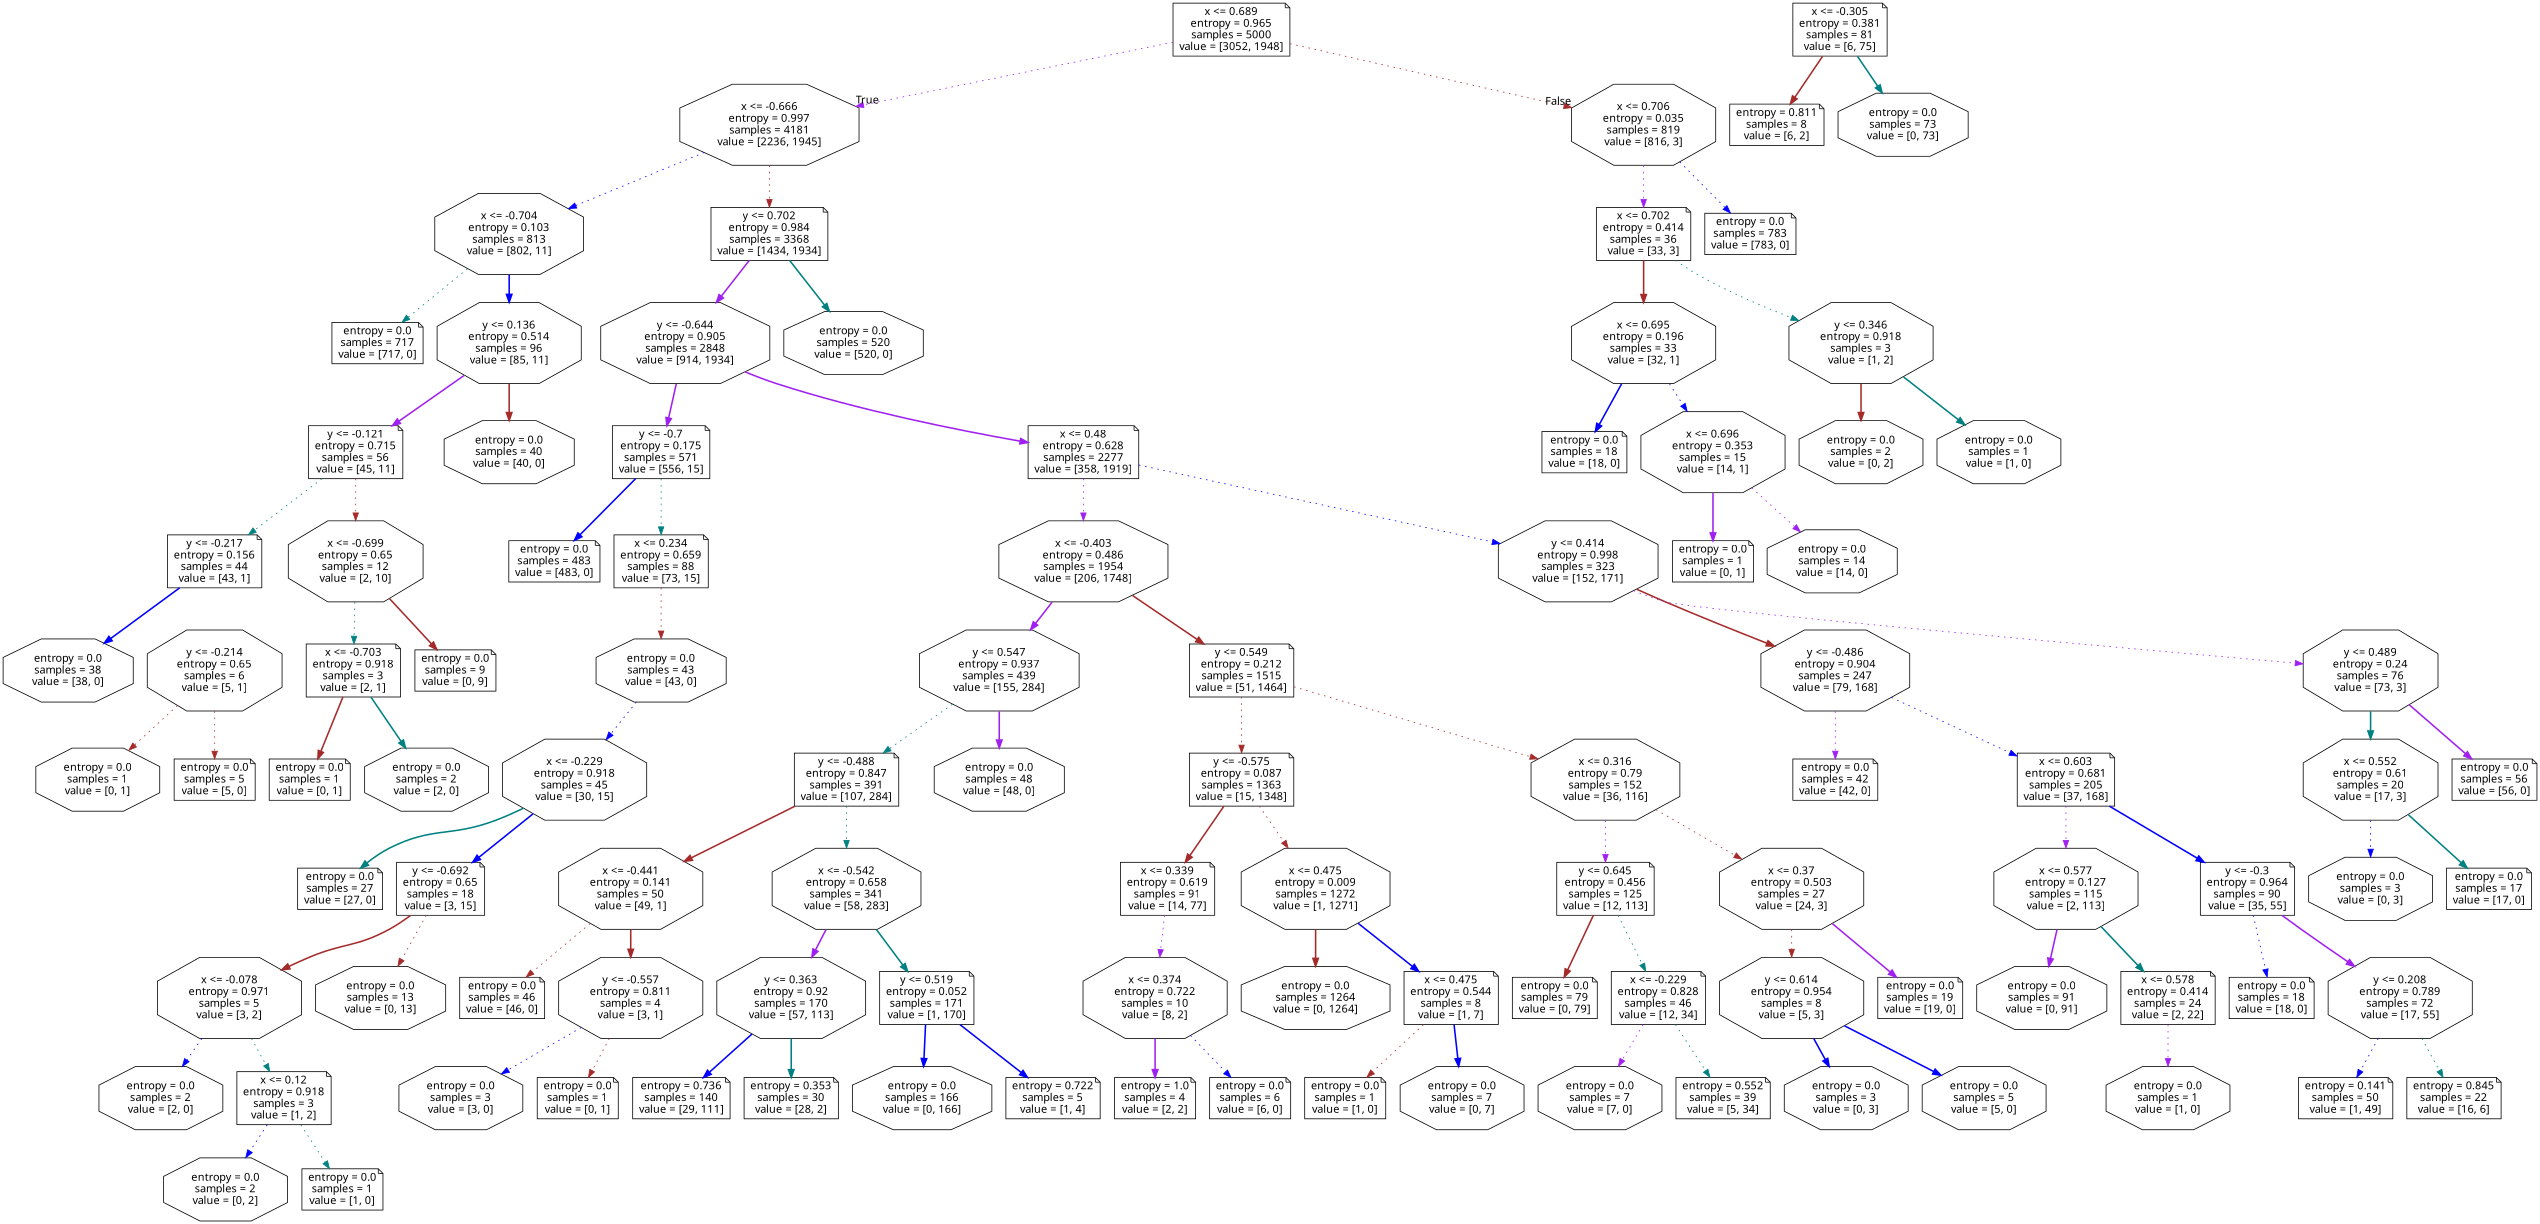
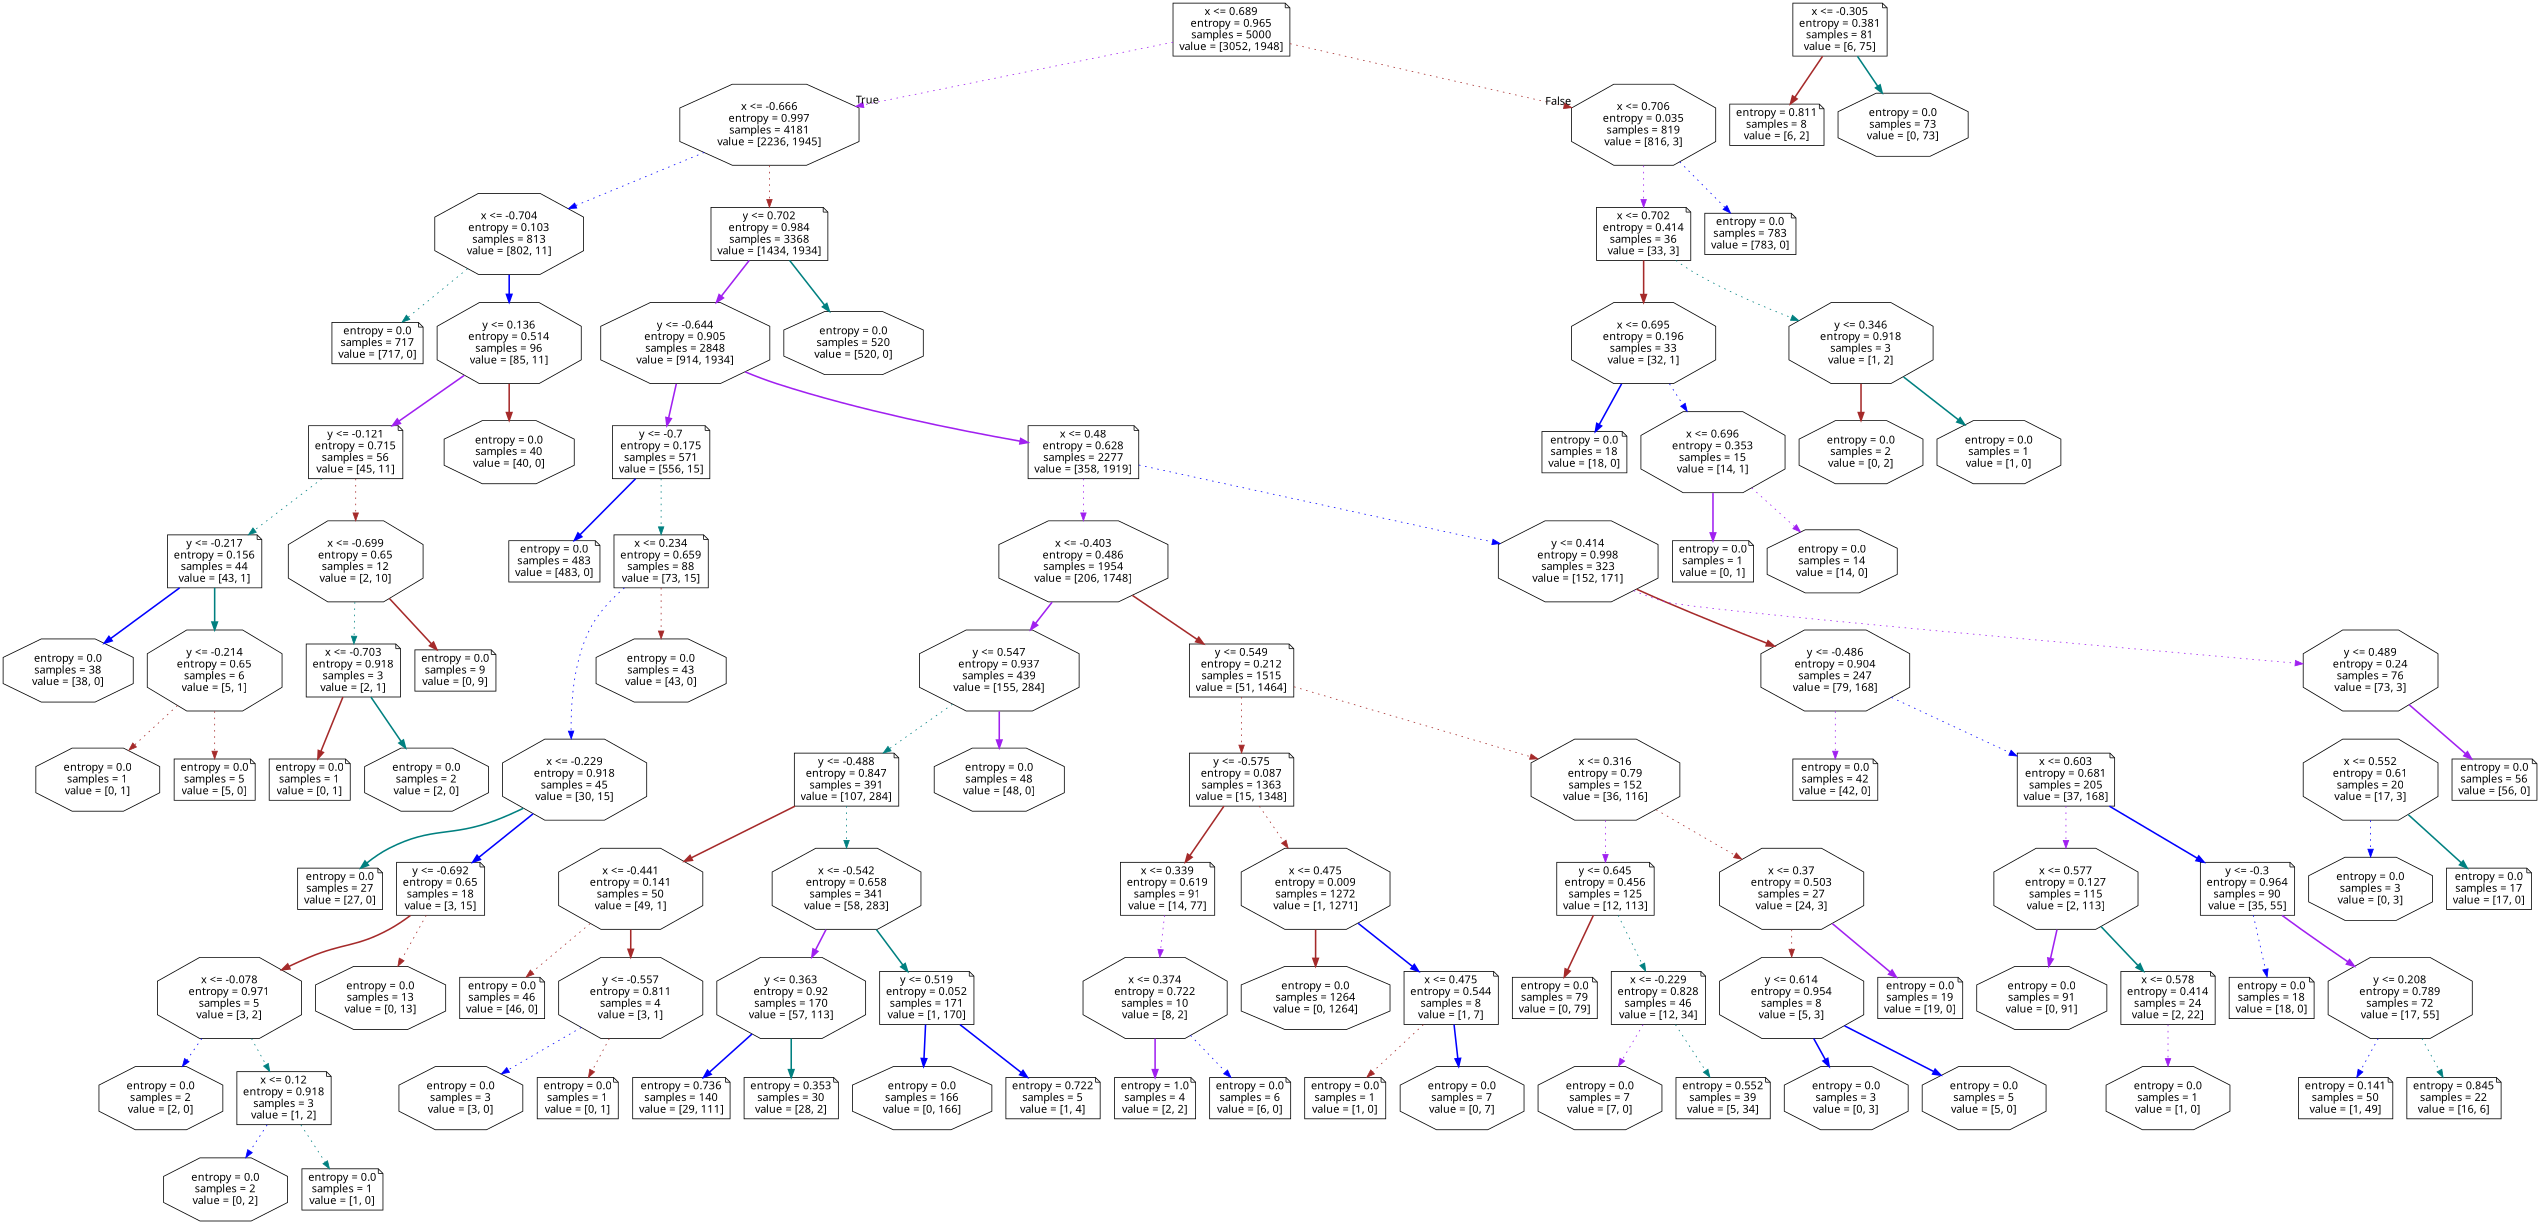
edge "y <= -0.217 entropy = 0.156 samples = 44 value = [43, 1]" -> "y <= -0.214 entropy = 0.65 samples = 6 value = [5, 1]": added
edge "entropy = 0.0 samples = 43 value = [43, 0]" -> "x <= -0.229 entropy = 0.918 samples = 45 value = [30, 15]": now "x <= 0.234 entropy = 0.659 samples = 88 value = [73, 15]" -> "x <= -0.229 entropy = 0.918 samples = 45 value = [30, 15]"
edge "y <= 0.489 entropy = 0.24 samples = 76 value = [73, 3]" -> "x <= 0.552 entropy = 0.61 samples = 20 value = [17, 3]": removed
